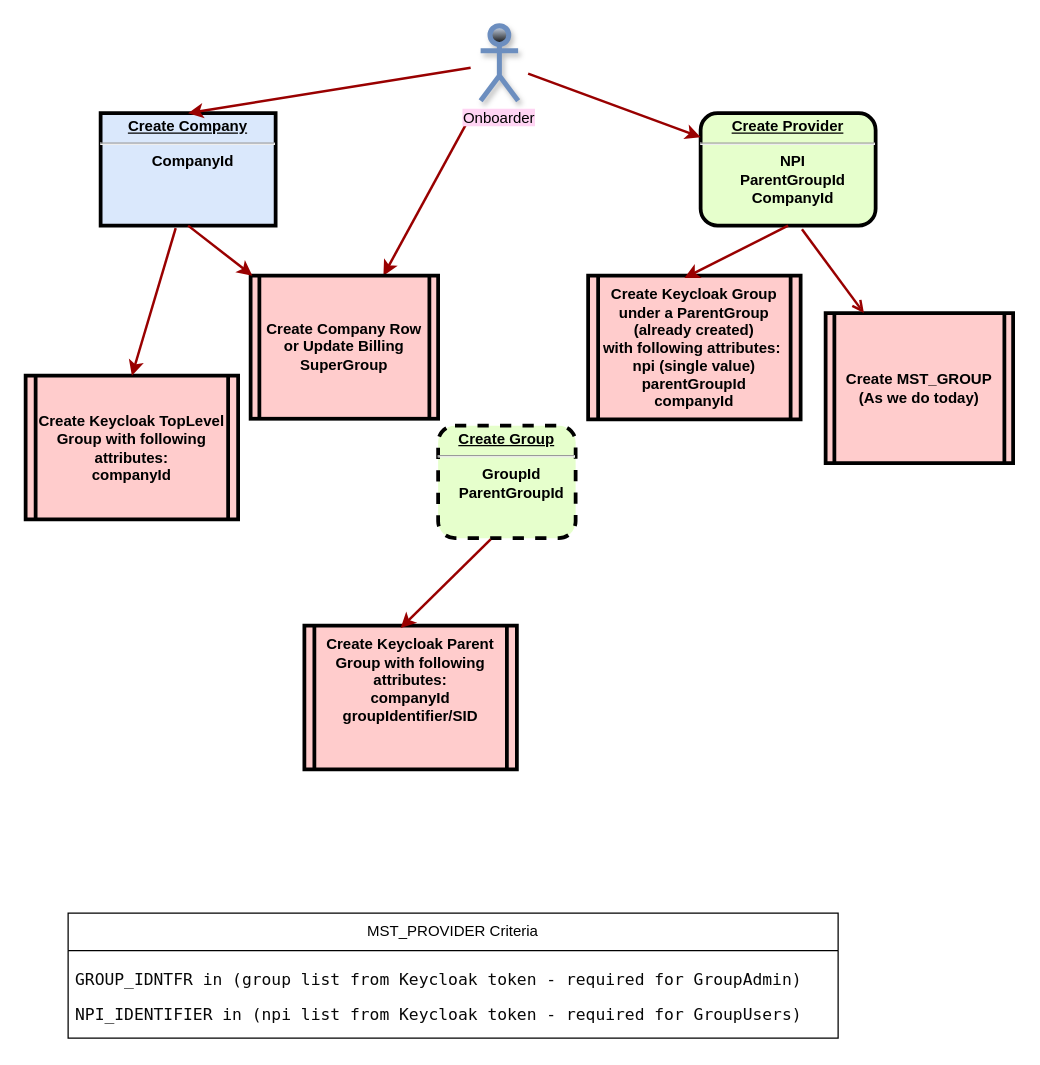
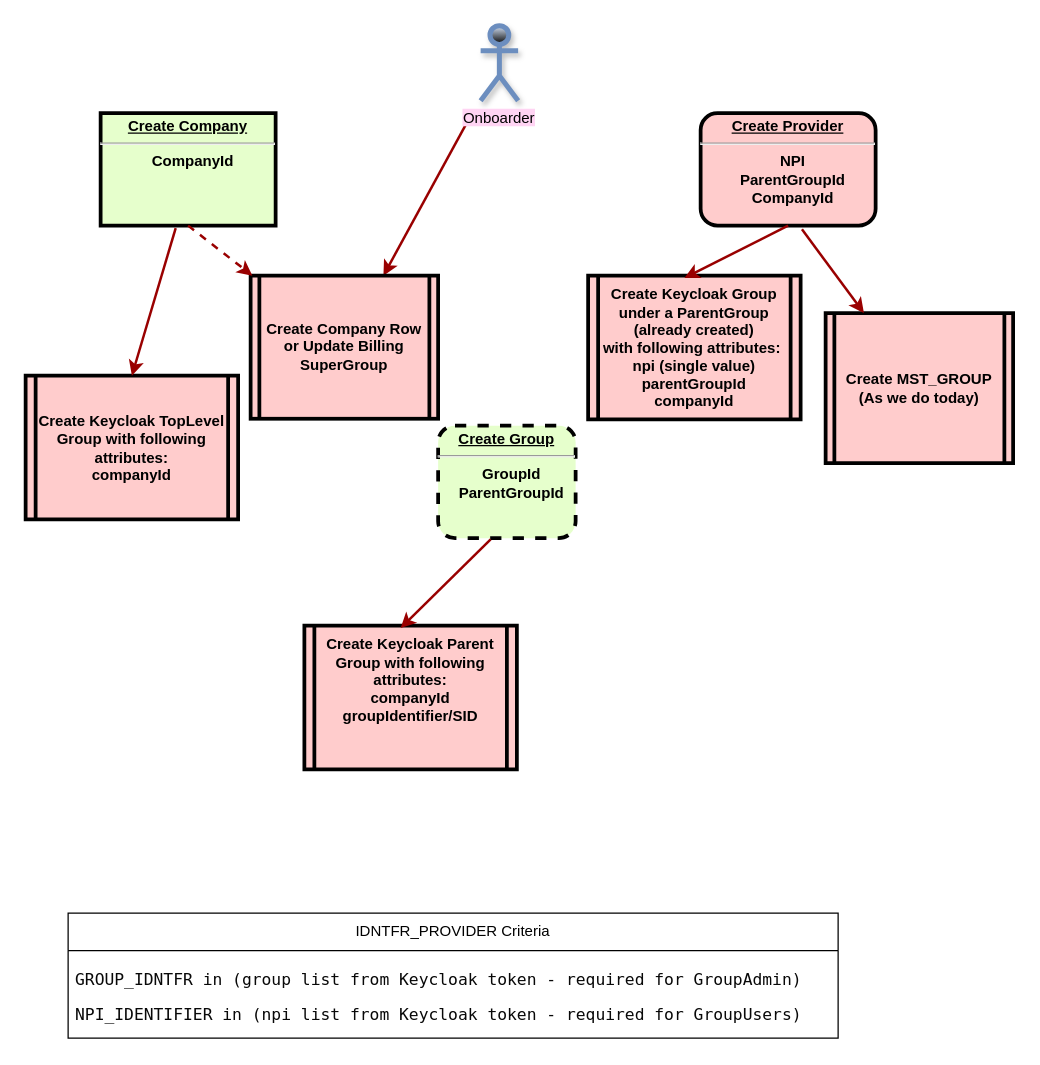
edge "Onboarder" -> "Create Company CompanyId": removed
edge "Onboarder" -> "Create Provider NPI ParentGroupId CompanyId": removed
node "Create Company CompanyId": fillcolor #dae8fc -> #e6ffcc
node "Create Provider NPI ParentGroupId CompanyId": fillcolor #e6ffcc -> #ffcccc
edge "Create Company CompanyId" -> "Create Company Row or Update Billing SuperGroup": style solid -> dashed
edge "Create Provider NPI ParentGroupId CompanyId" -> "Create MST_GROUP (As we do today)": arrowhead open -> classic
node "MST_PROVIDER Criteria": label "MST_PROVIDER Criteria" -> "IDNTFR_PROVIDER Criteria"
